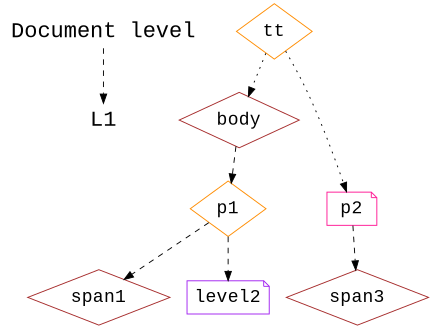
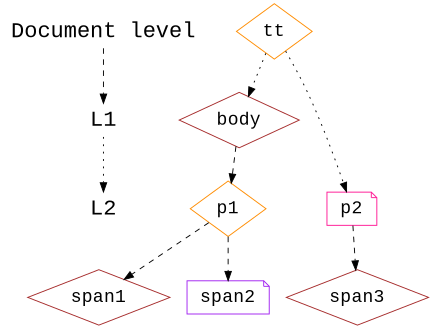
node "L2": added
node "level2": label "level2" -> "span2"
